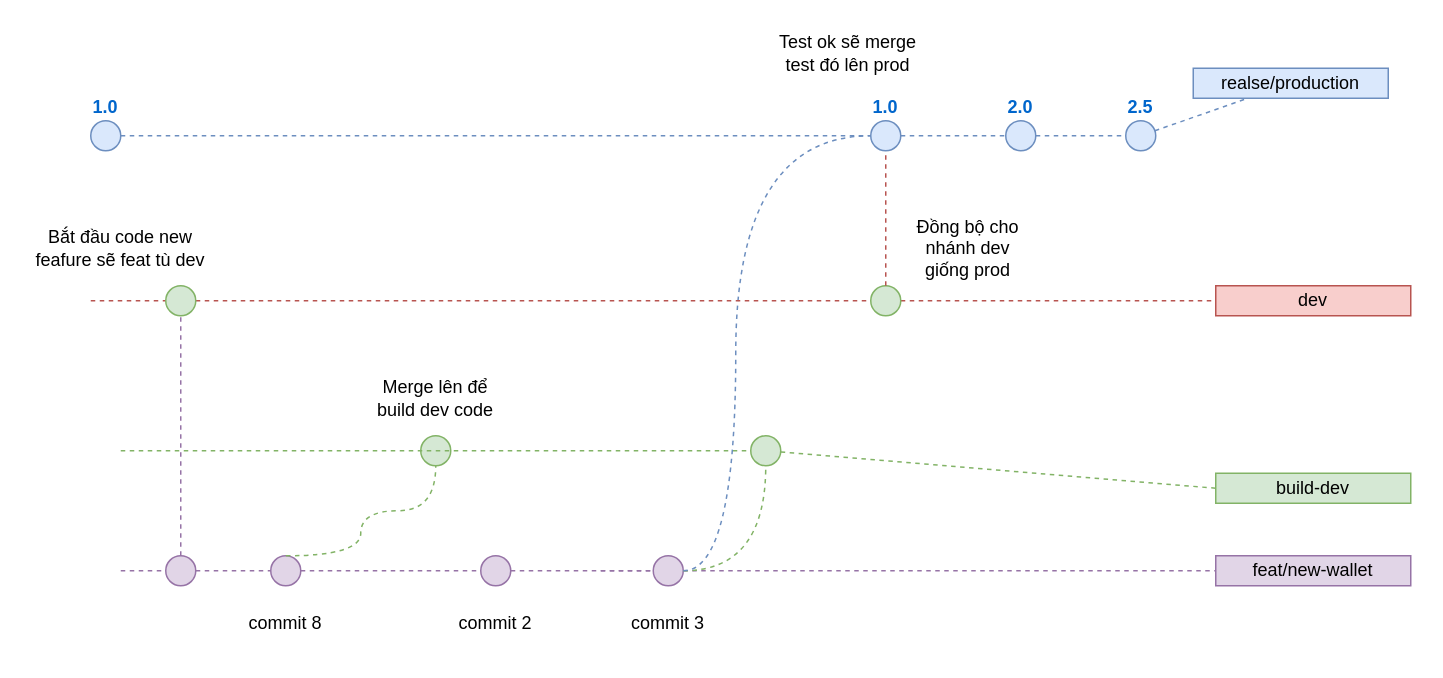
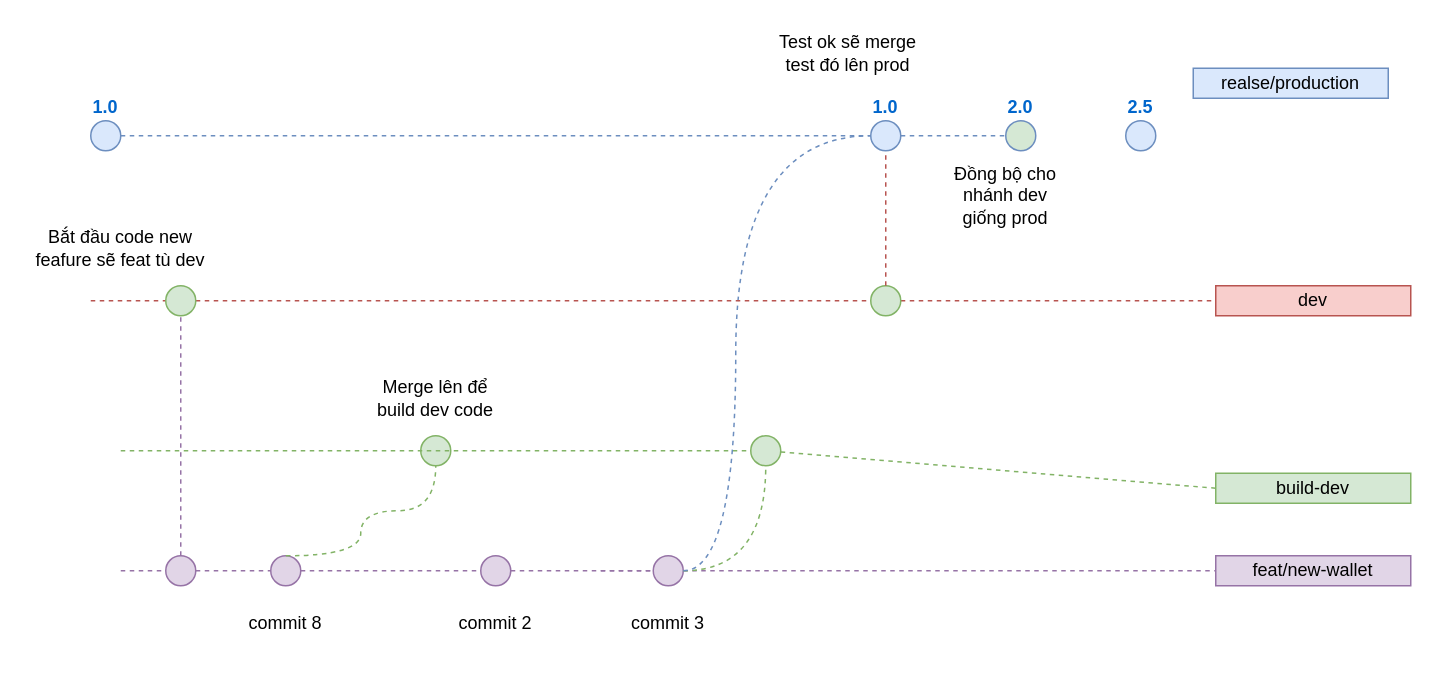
edge "realse/production" -- "2.5": removed
node "2.0": fillcolor #dae8fc -> #d5e8d4
edge "2.0" -- "2.5": removed
node "Đồng bộ cho nhánh dev giống prod": moved (968, 248) -> (1006, 196)
